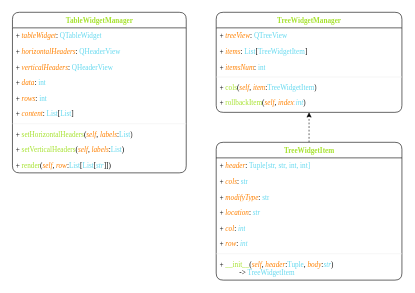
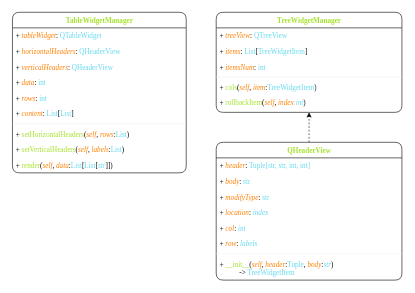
node "+ setHorizontalHeaders(self, labels:List)": label "+ setHorizontalHeaders(self, labels:List)" -> "+ setHorizontalHeaders(self, rows:List)"
node "TreeWidgetItem": label "TreeWidgetItem" -> "QHeaderView"
node "+ render(self, row:List[List[str]])": label "+ render(self, row:List[List[str]])" -> "+ render(self, data:List[List[str]])"
node "+ cols: str": label "+ cols: str" -> "+ body: str"
node "+ location: str": label "+ location: str" -> "+ location: index"
node "+ row: int": label "+ row: int" -> "+ row: labels"
